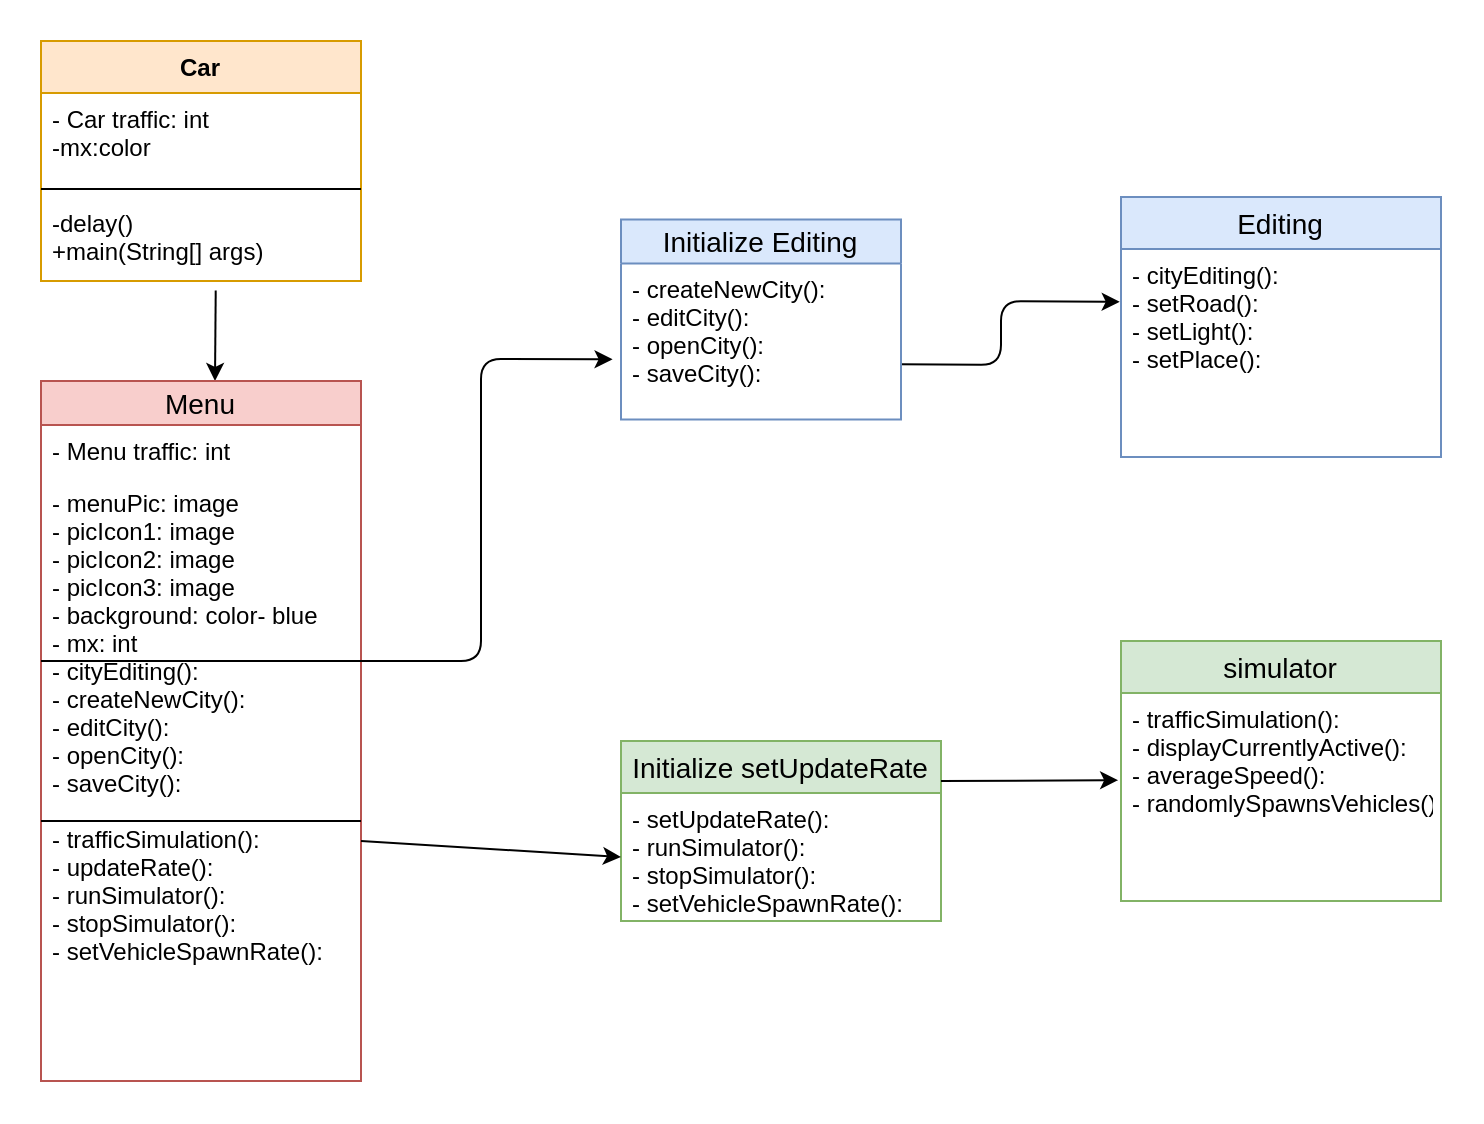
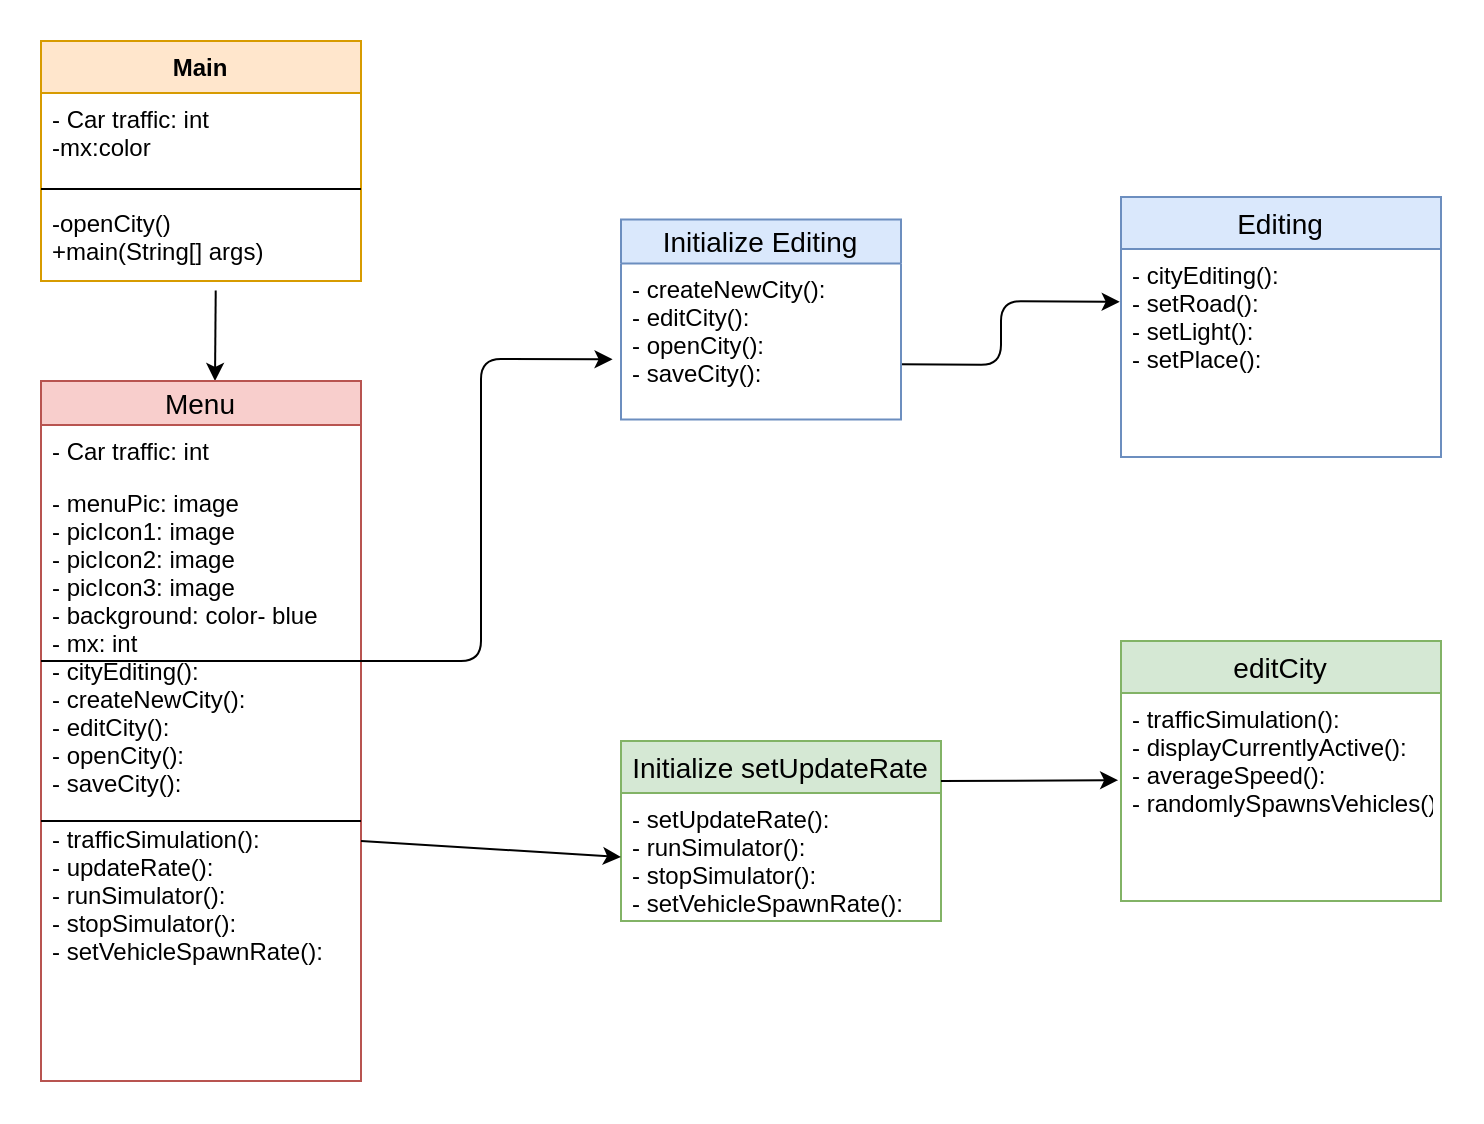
node "Car": label "Car" -> "Main"
node "-delay() +main(String[] args)": label "-delay() +main(String[] args)" -> "-openCity() +main(String[] args)"
node "- Menu traffic: int": label "- Menu traffic: int" -> "- Car traffic: int"
node "simulator": label "simulator" -> "editCity"
